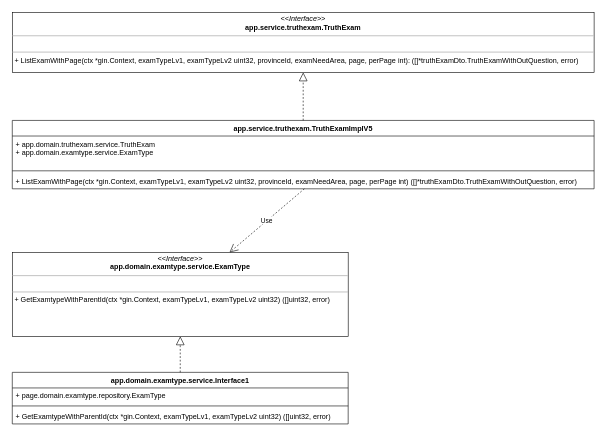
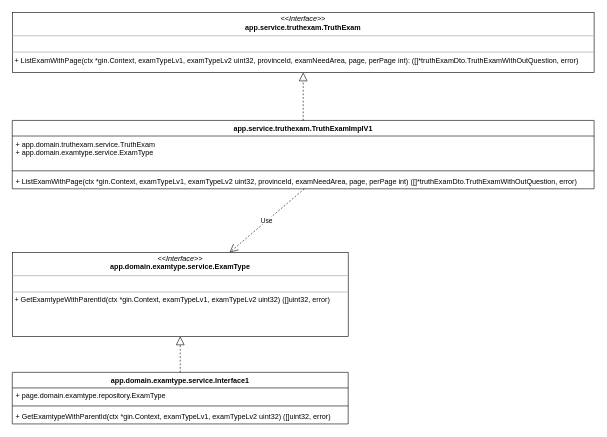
node "app.service.truthexam.TruthExamImplV5": label "app.service.truthexam.TruthExamImplV5" -> "app.service.truthexam.TruthExamImplV1"
